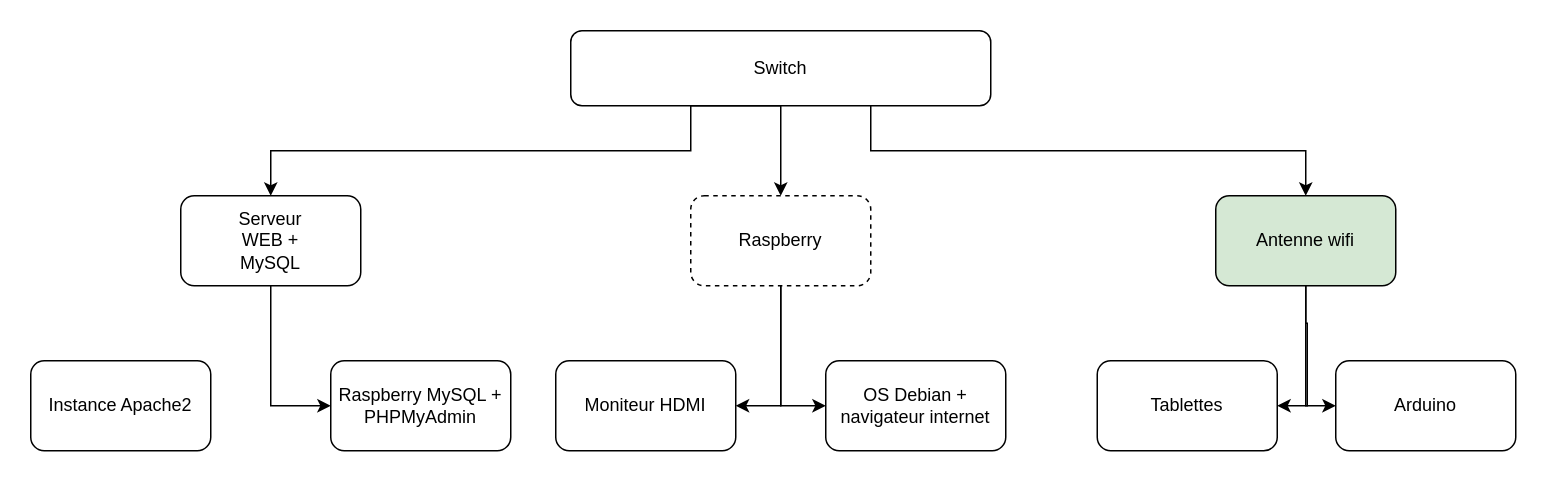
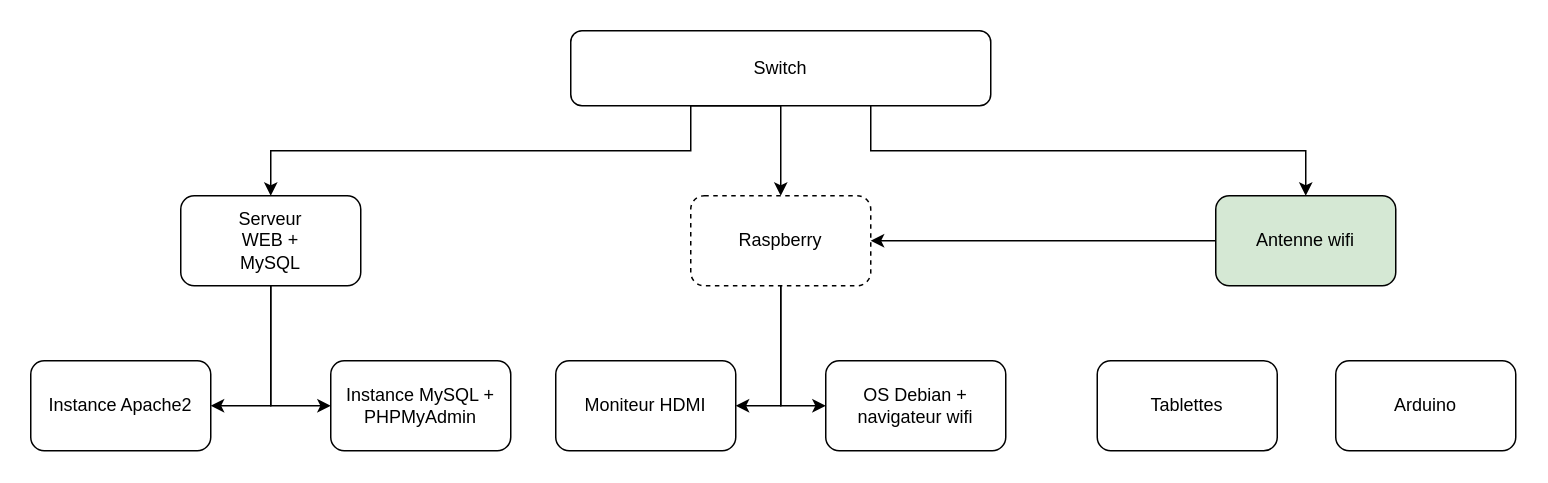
edge "Serveur WEB + MySQL" -> "Instance Apache2": added
node "Raspberry MySQL + PHPMyAdmin": label "Raspberry MySQL + PHPMyAdmin" -> "Instance MySQL + PHPMyAdmin"
node "OS Debian + navigateur internet": label "OS Debian + navigateur internet" -> "OS Debian + navigateur wifi"
edge "Antenne wifi" -> "Tablettes": removed
edge "Antenne wifi" -> "Arduino": now "Antenne wifi" -> "Raspberry"
